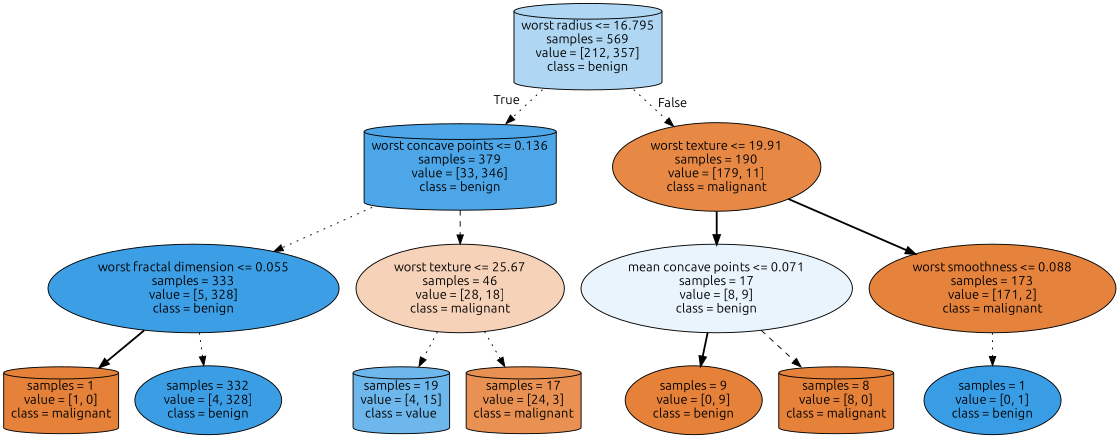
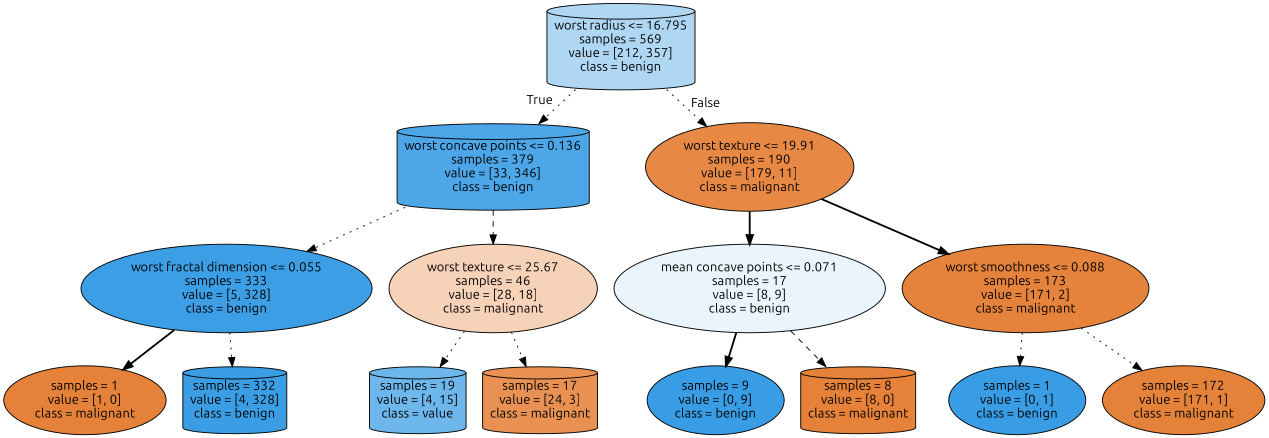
node "samples = 1 value = [1, 0] class = malignant": shape cylinder -> ellipse
node "samples = 332 value = [4, 328] class = benign": shape ellipse -> cylinder
node "samples = 9 value = [0, 9] class = benign": fillcolor #e58139 -> #399de5
node "samples = 172 value = [171, 1] class = malignant": added
